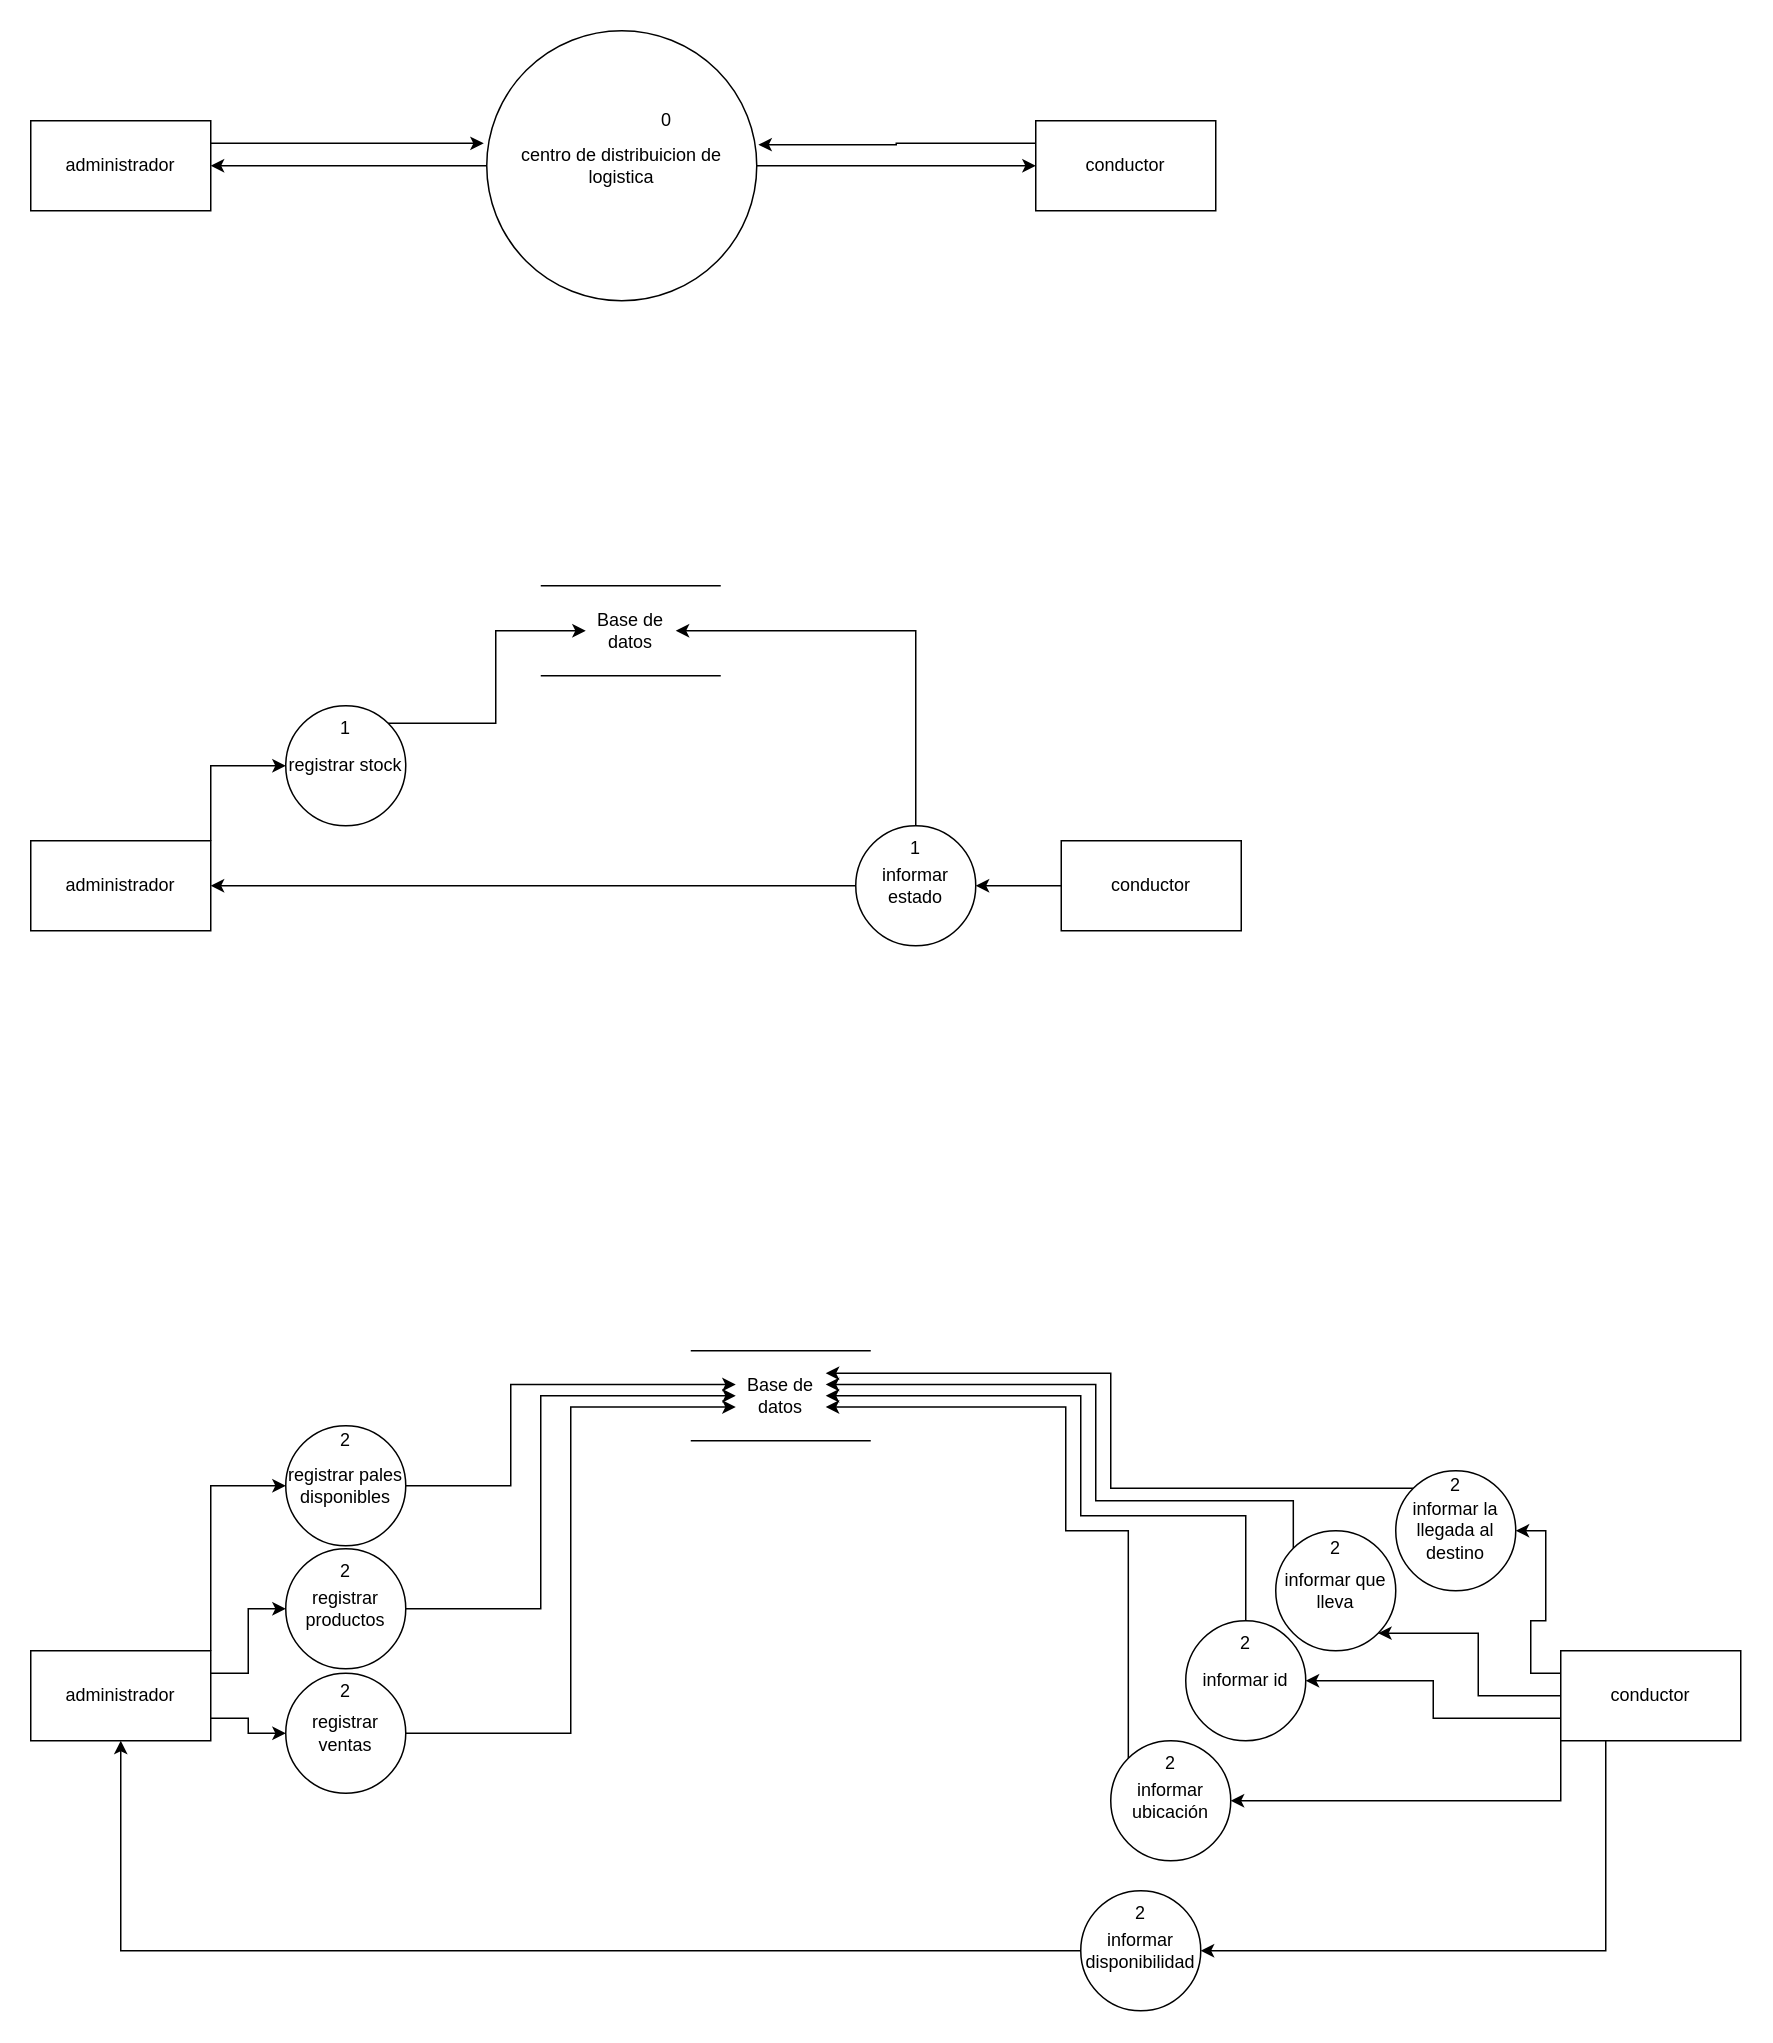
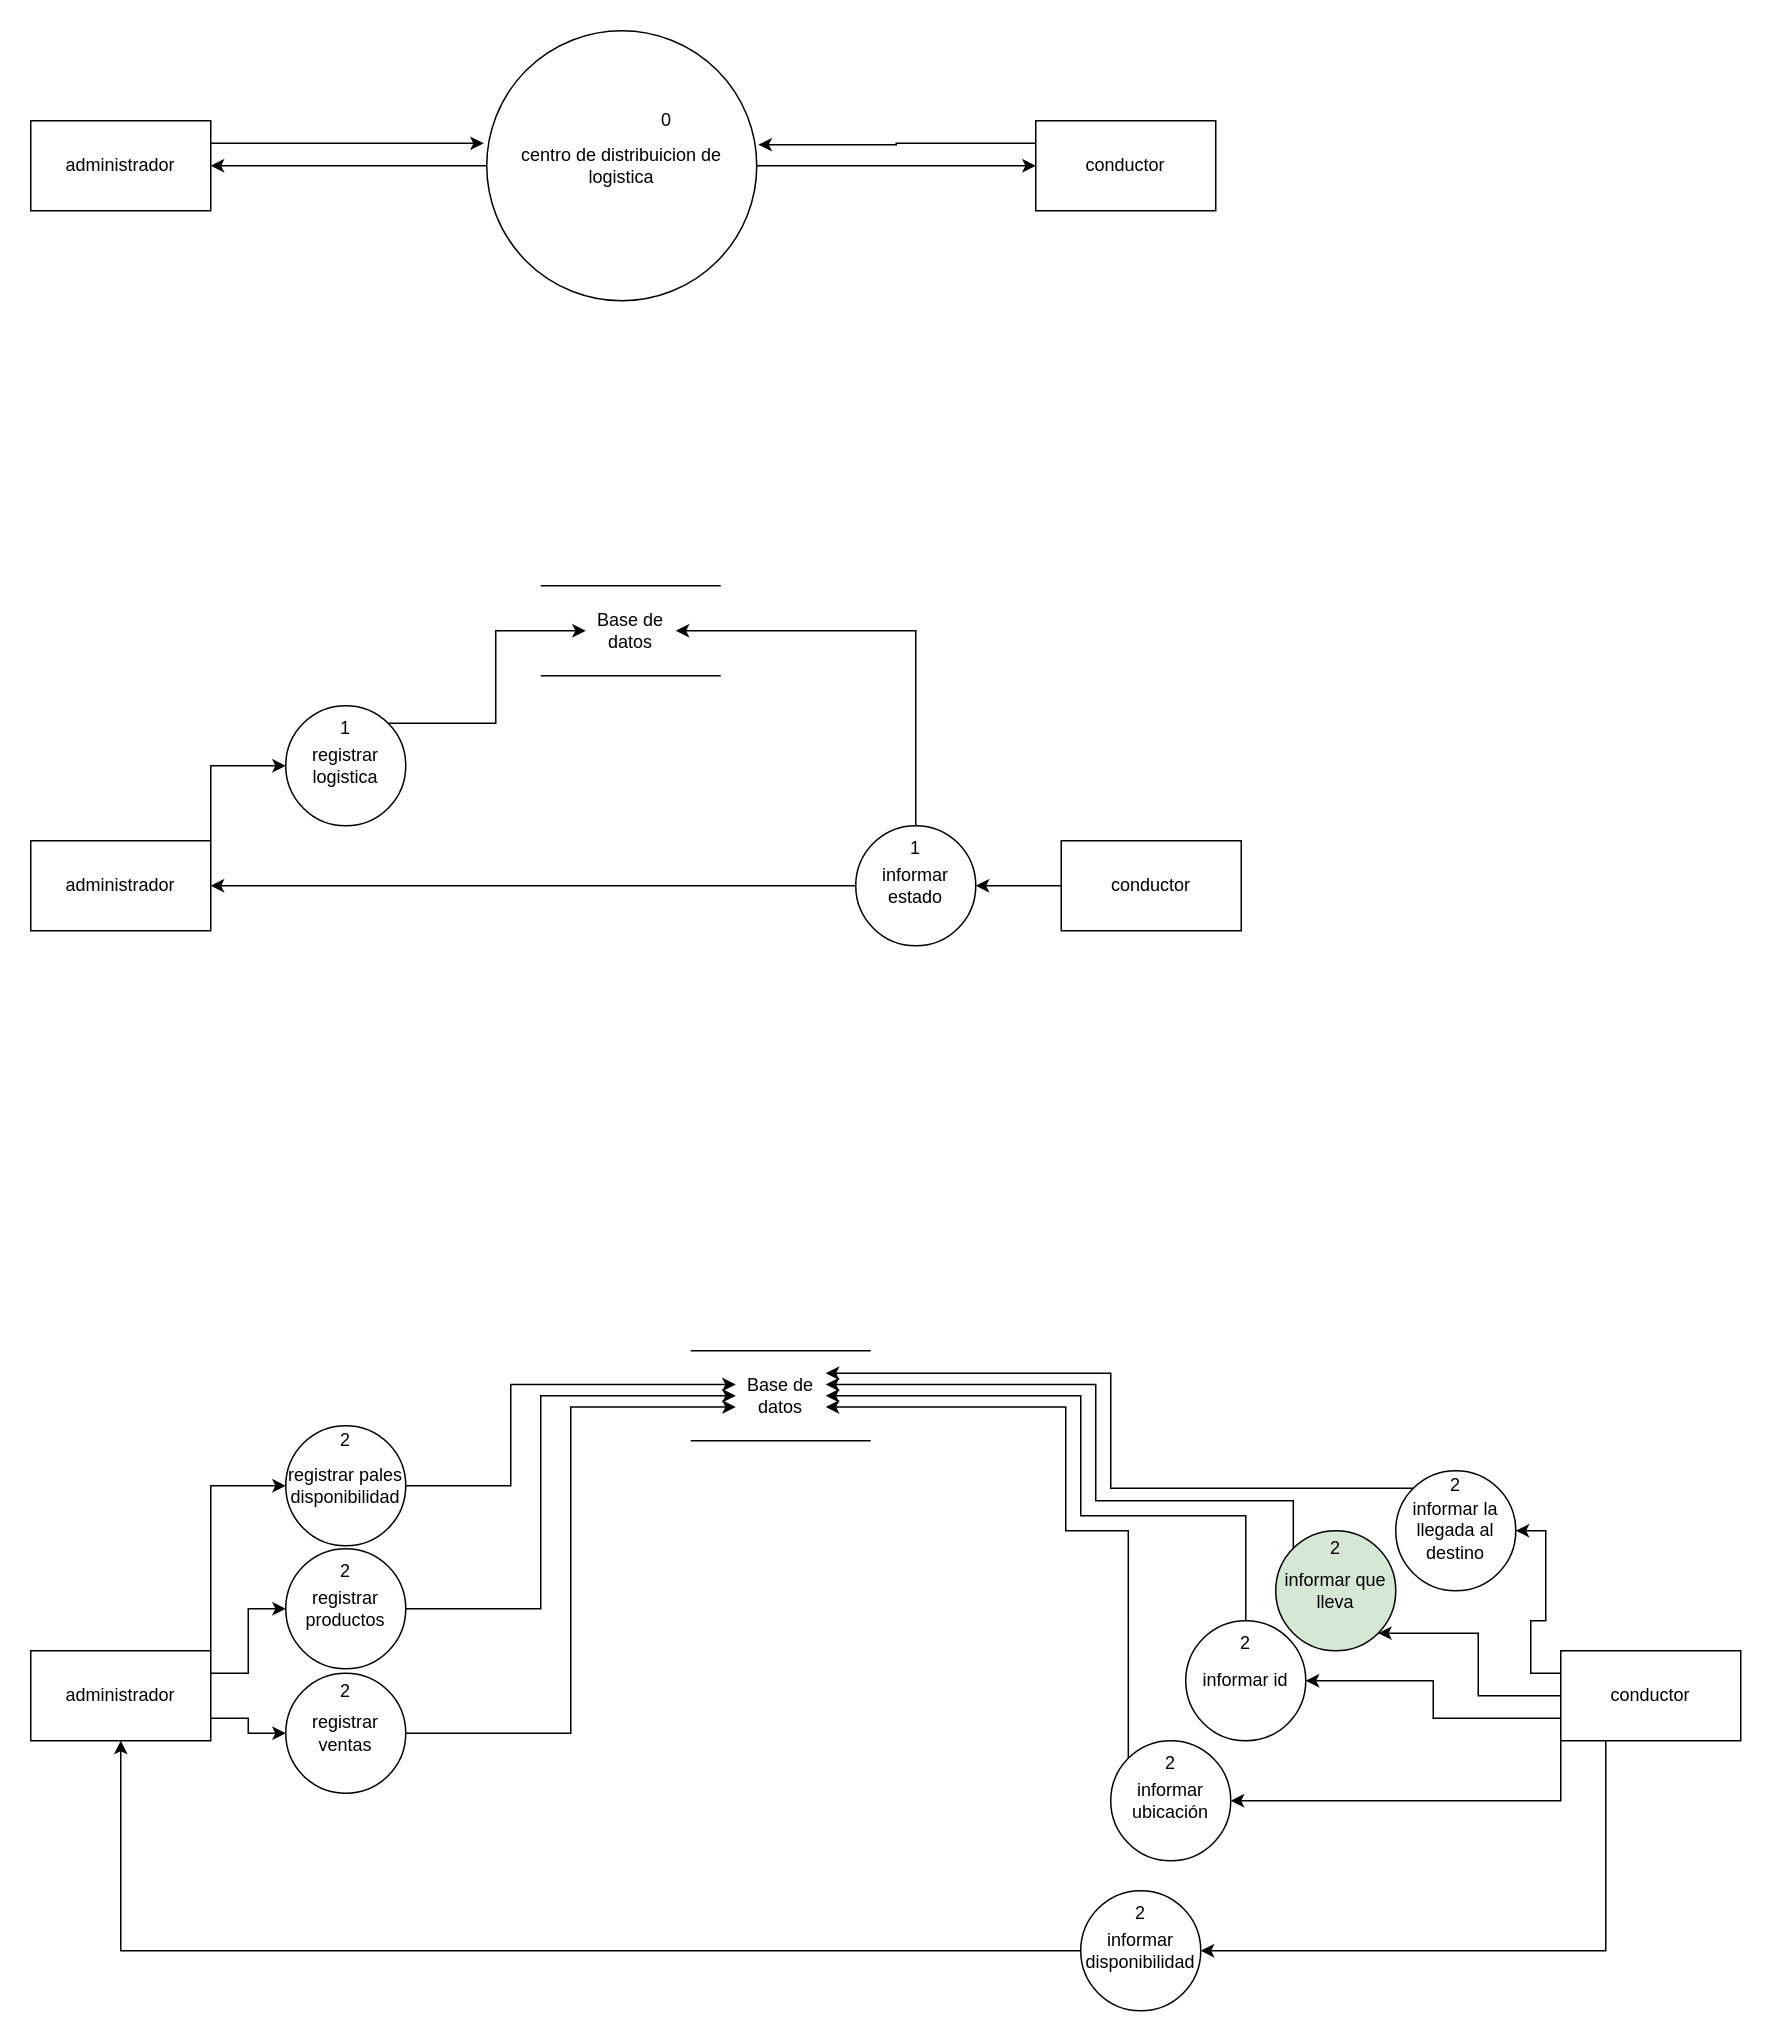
node "registrar stock": label "registrar stock" -> "registrar logistica"
node "registrar pales disponibles": label "registrar pales disponibles" -> "registrar pales disponibilidad"
node "informar que lleva": fillcolor #ffffff -> #d5e8d4
